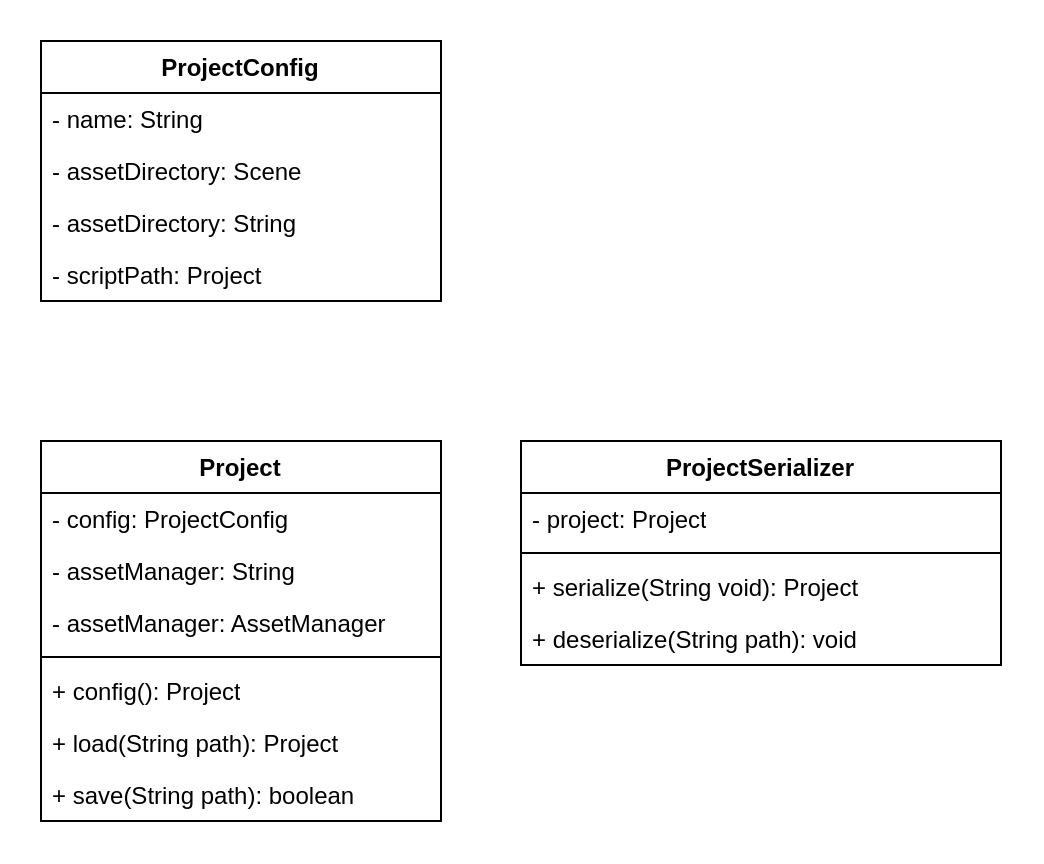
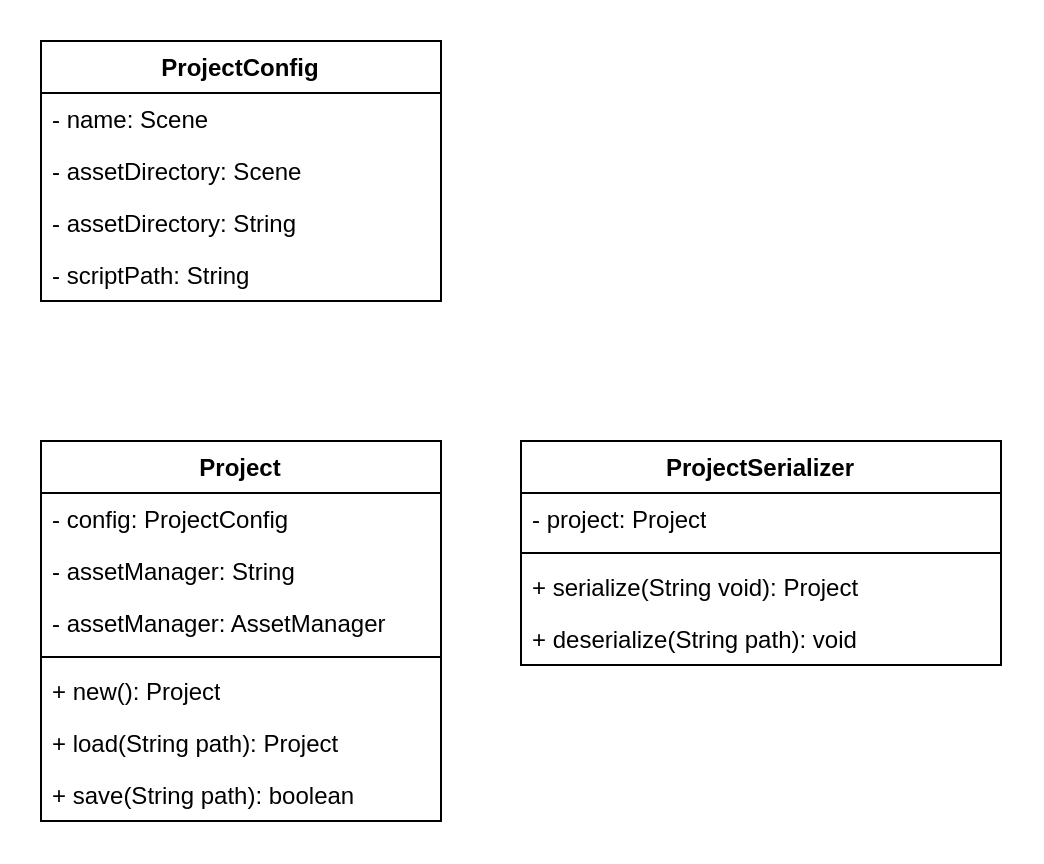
node "- name: String": label "- name: String" -> "- name: Scene"
node "- scriptPath: Project": label "- scriptPath: Project" -> "- scriptPath: String"
node "+ config(): Project": label "+ config(): Project" -> "+ new(): Project"
